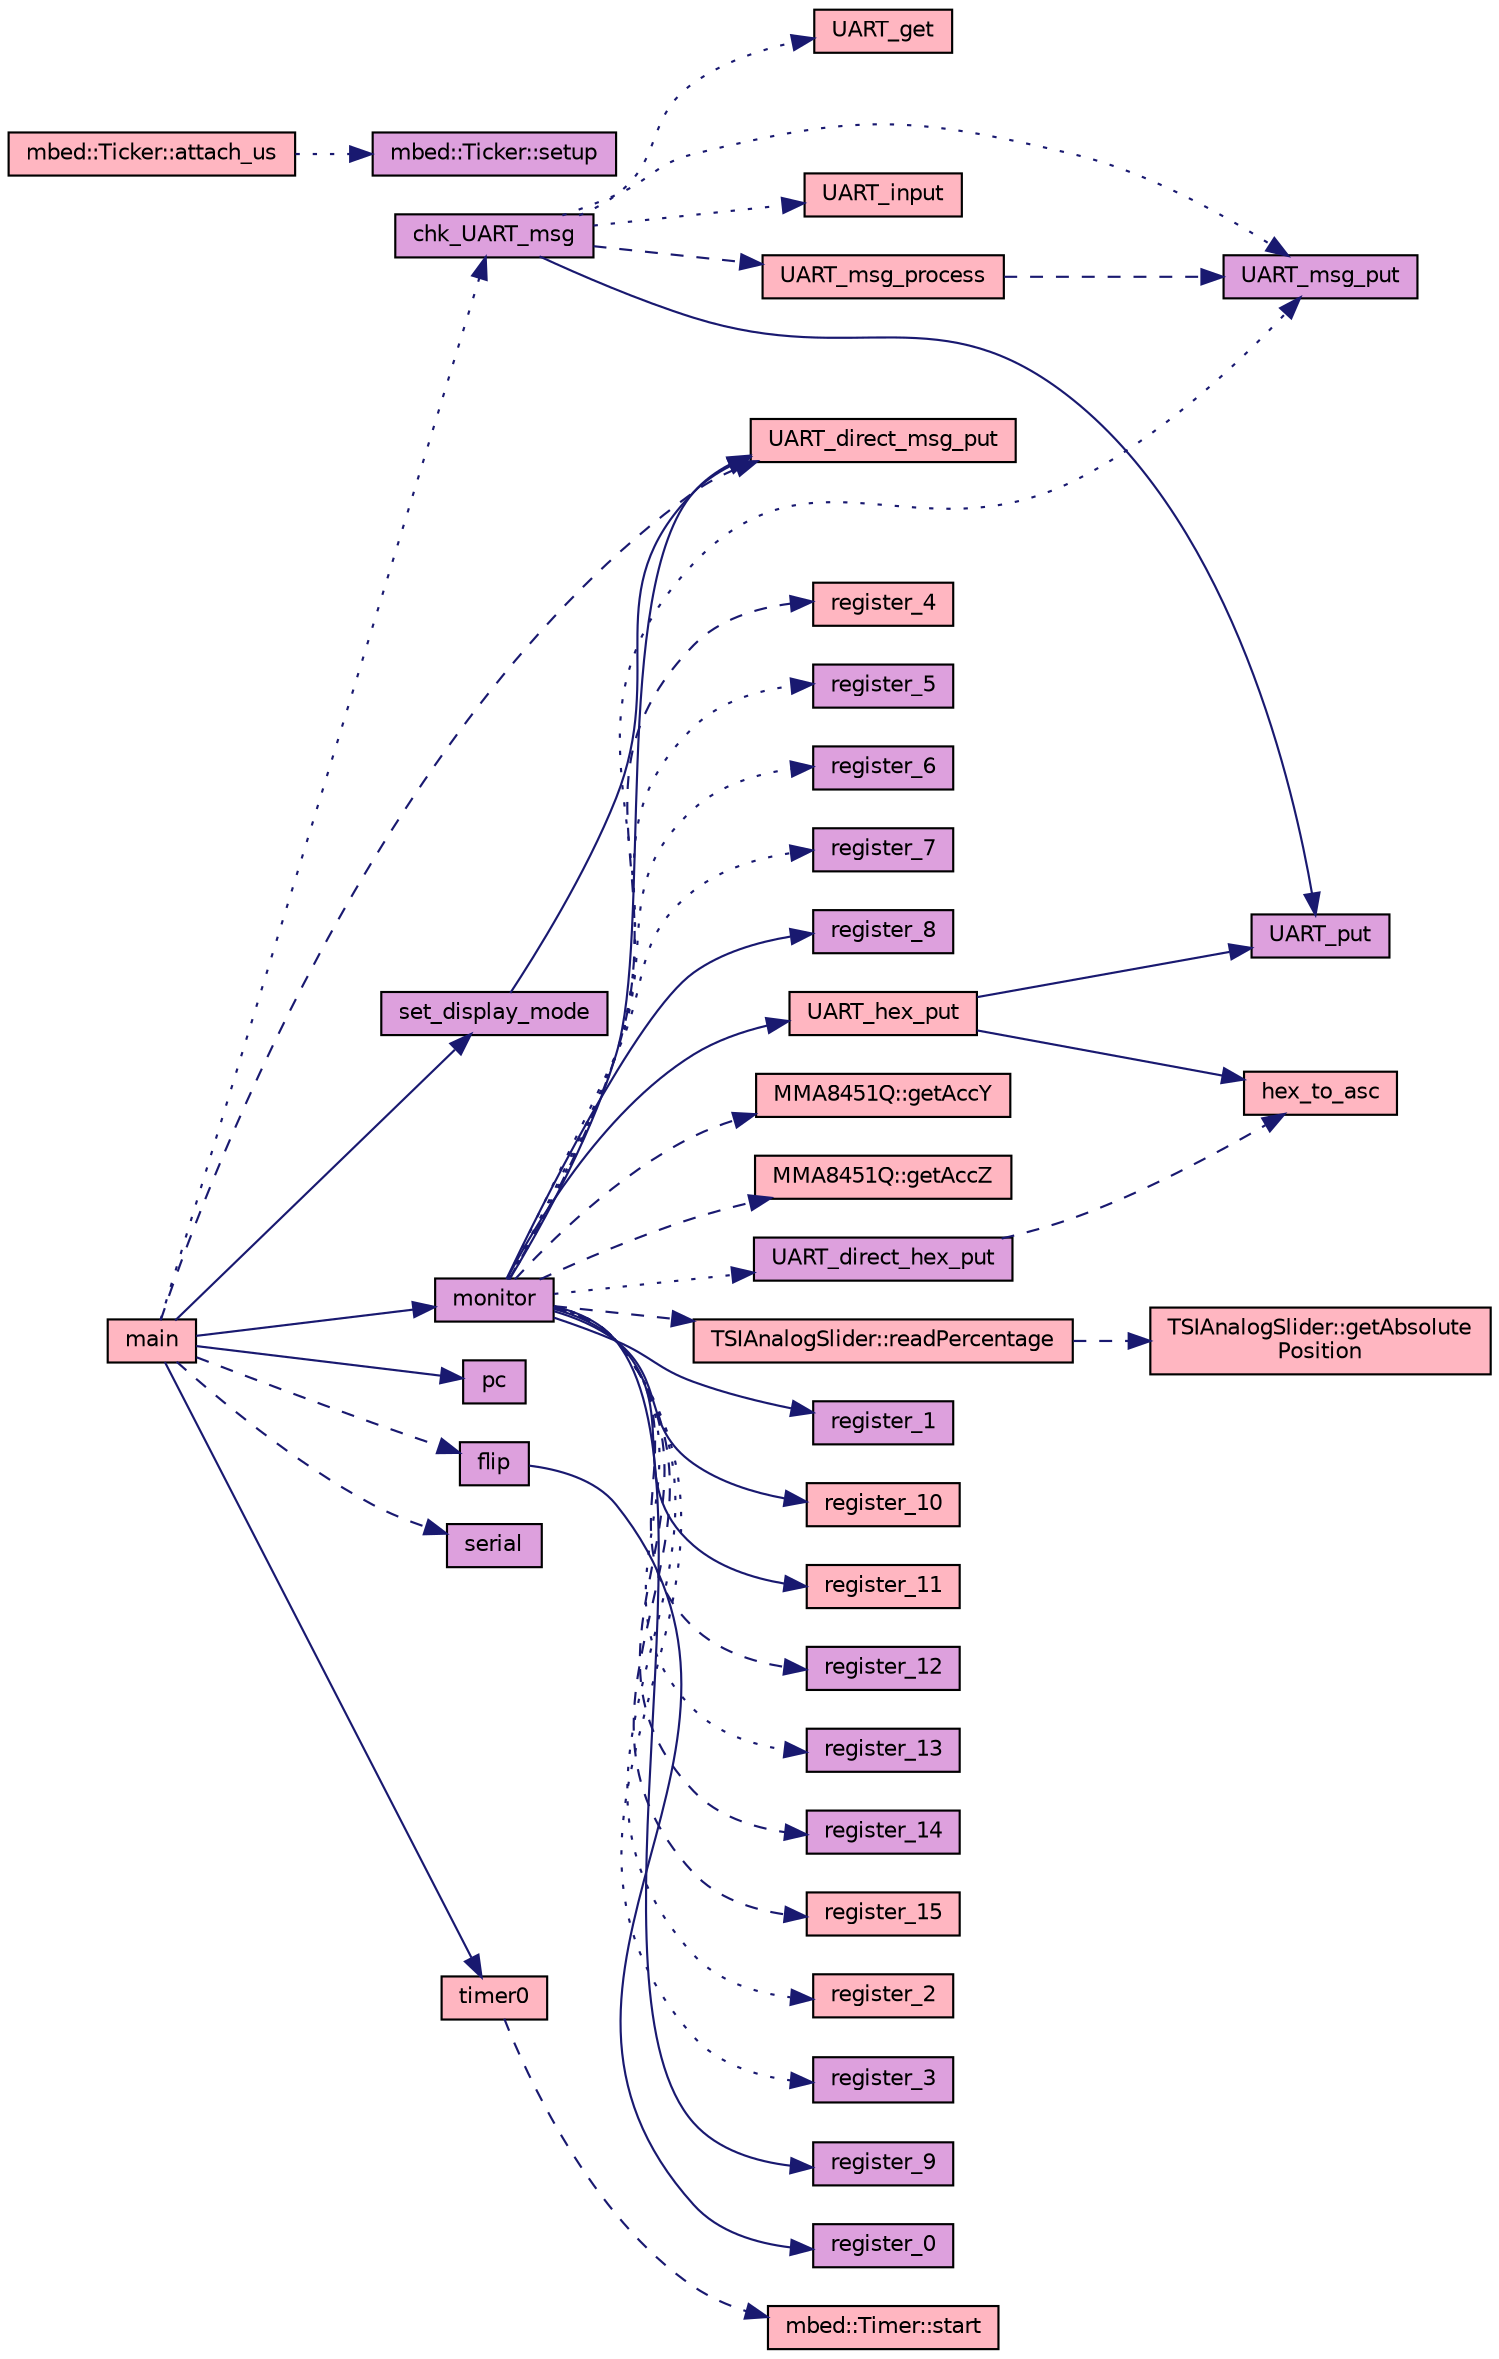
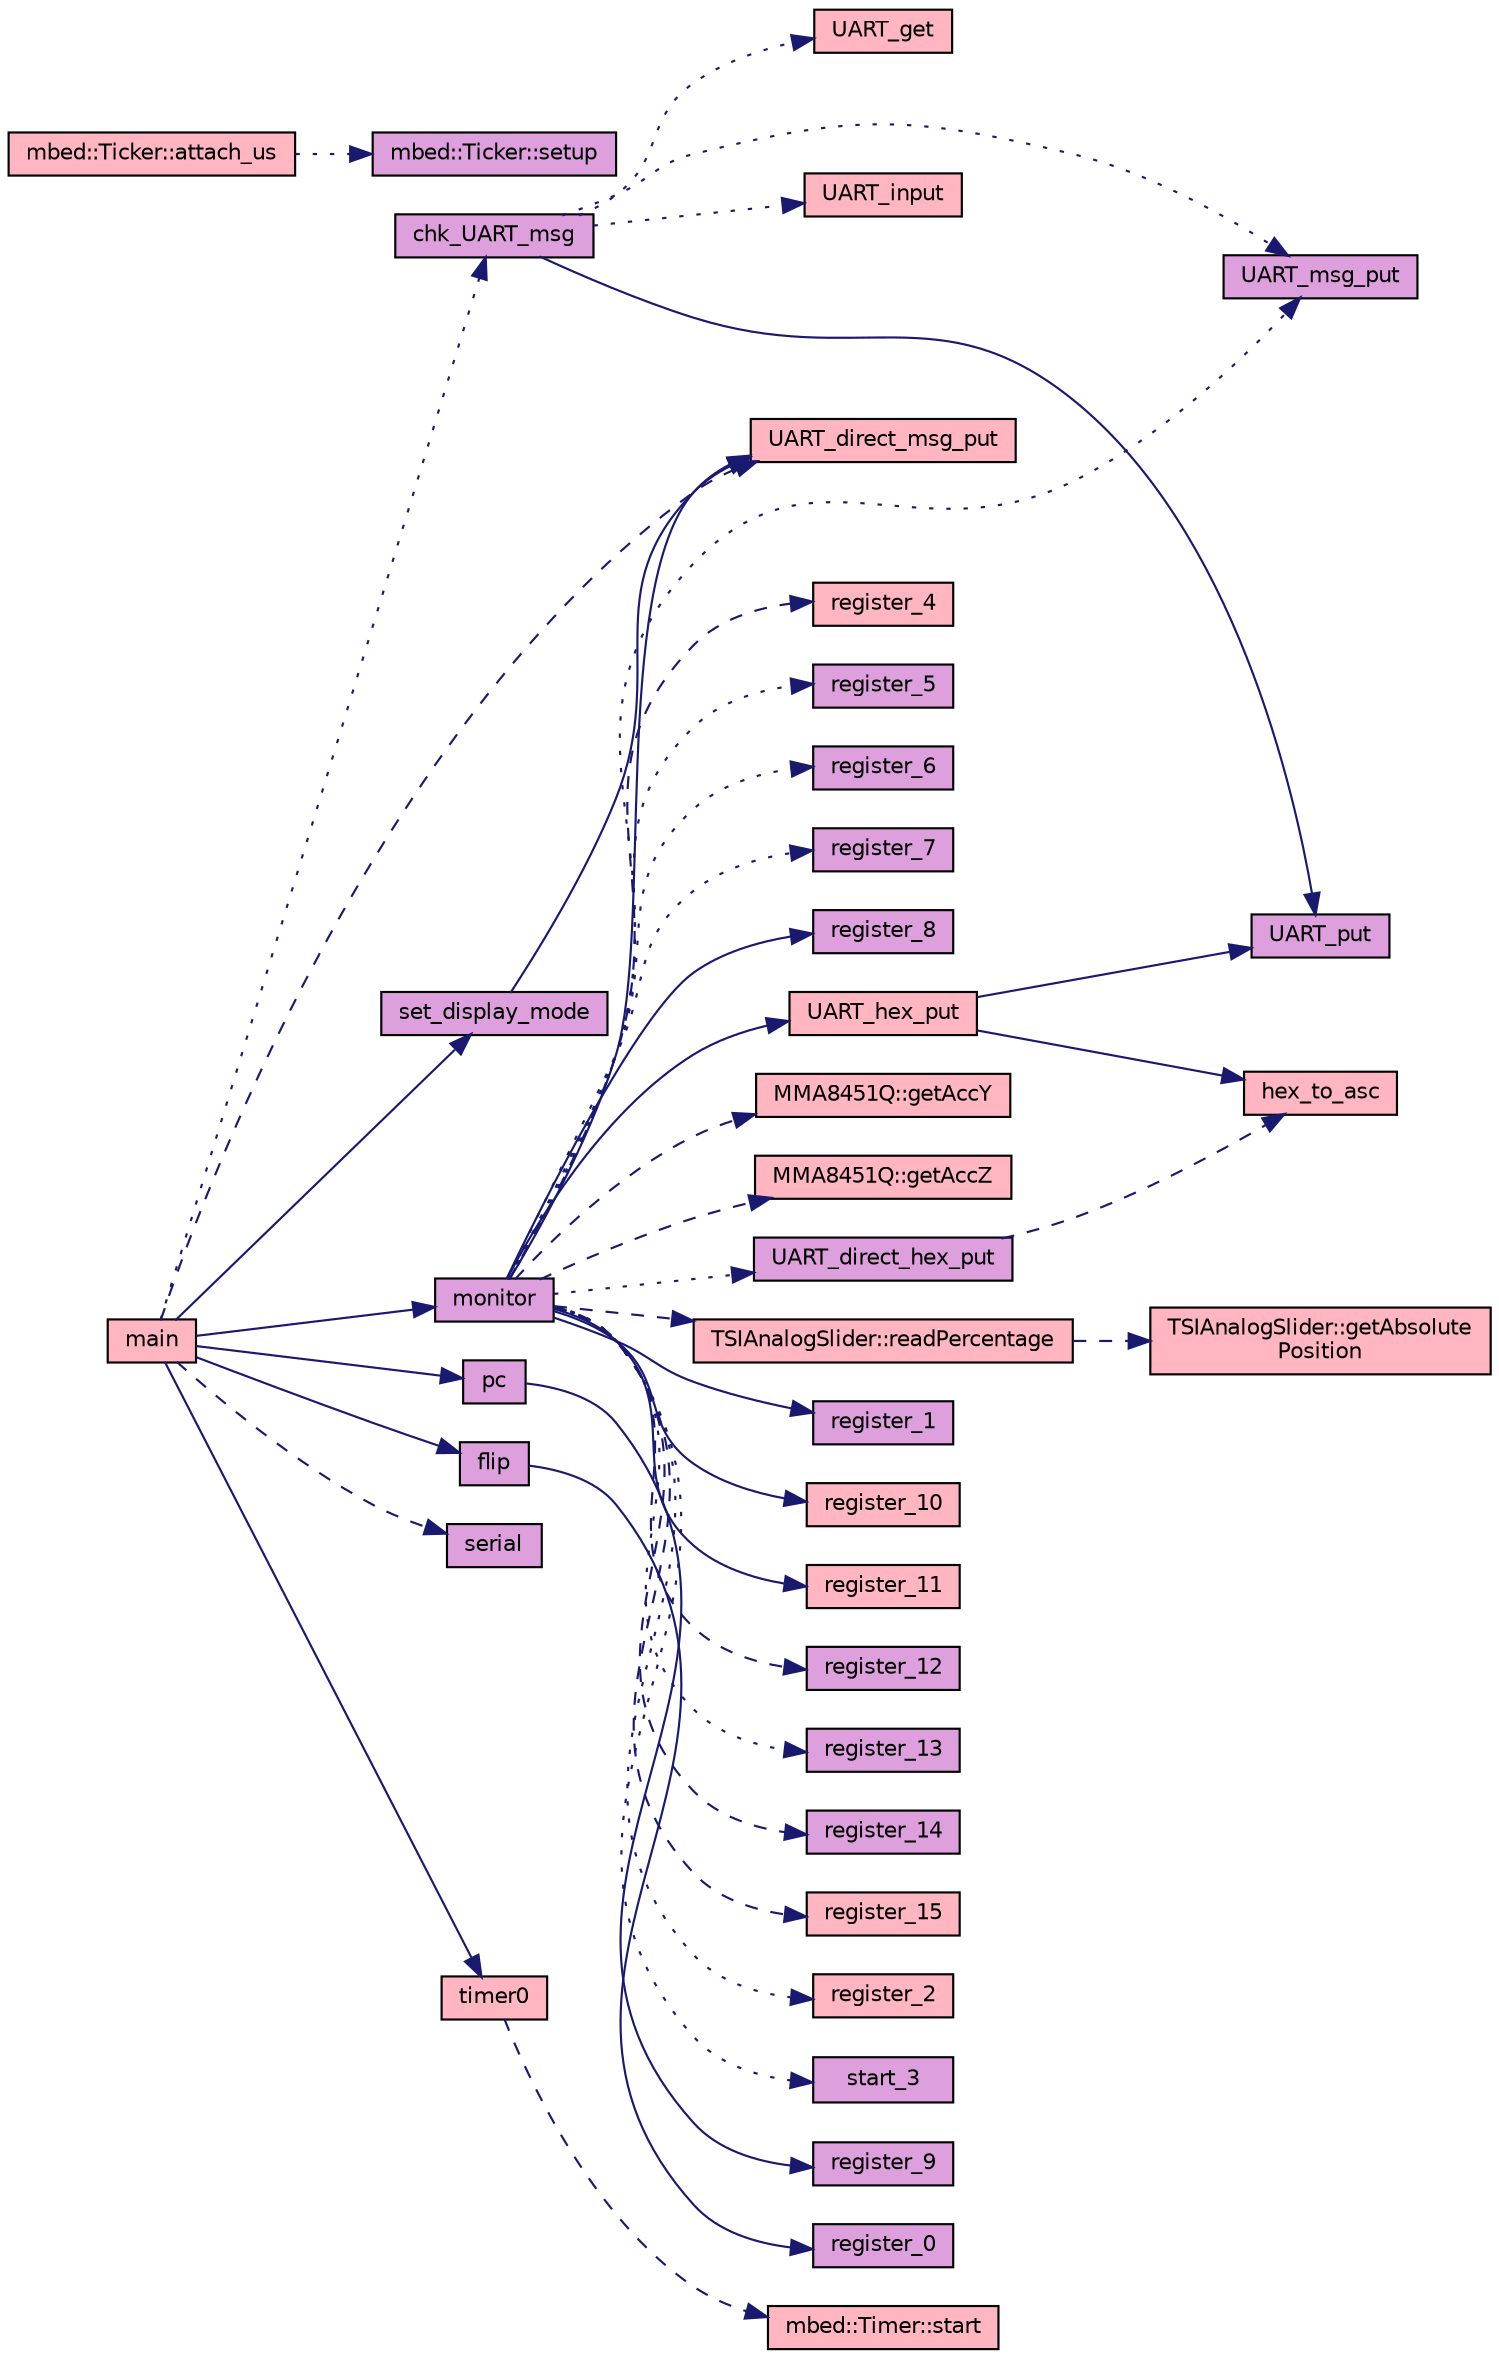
node "UART_msg_process": removed
edge "main" -> "flip": style dashed -> solid
edge "monitor" -> "register_9": now "pc" -> "register_9"
node "register_3": label "register_3" -> "start_3"
